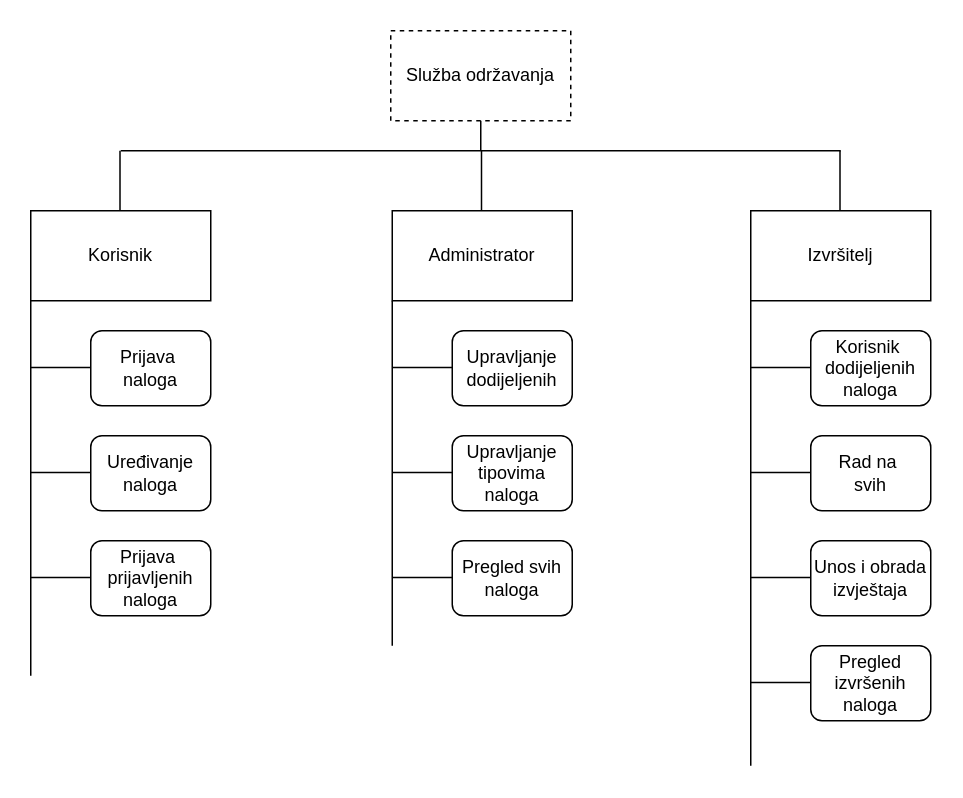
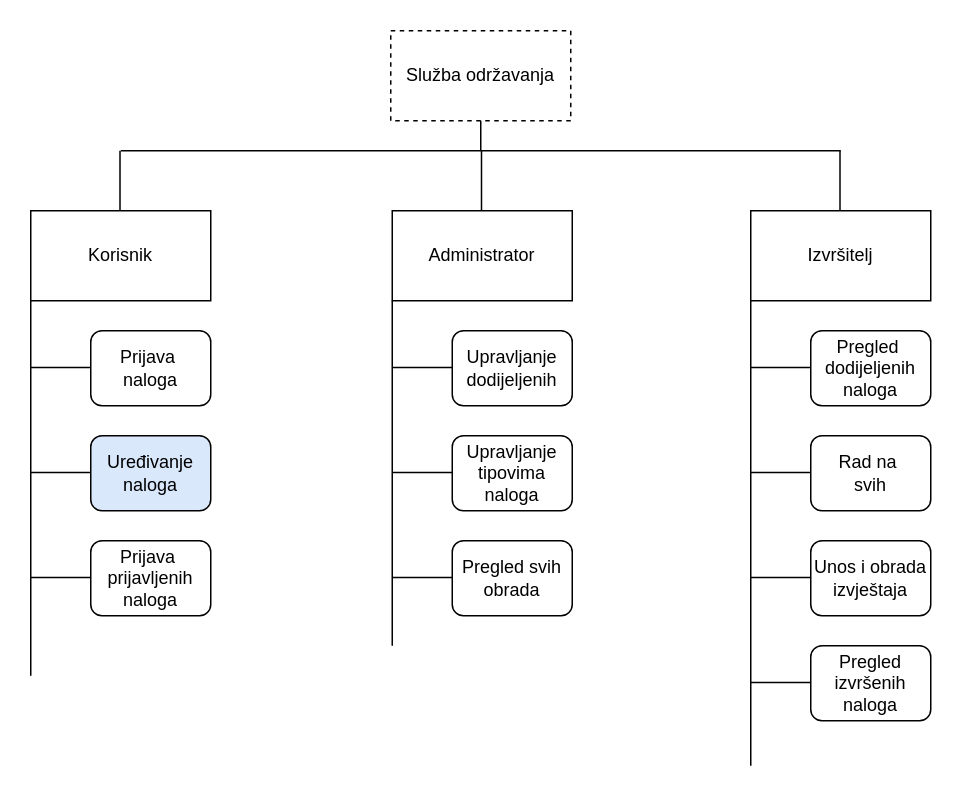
node "Korisnik dodijeljenih naloga": label "Korisnik dodijeljenih naloga" -> "Pregled dodijeljenih naloga"
node "Uređivanje naloga": fillcolor #ffffff -> #dae8fc
node "Pregled svih naloga": label "Pregled svih naloga" -> "Pregled svih obrada"
